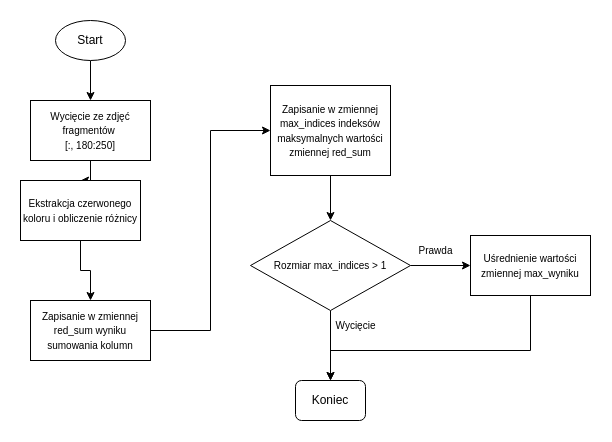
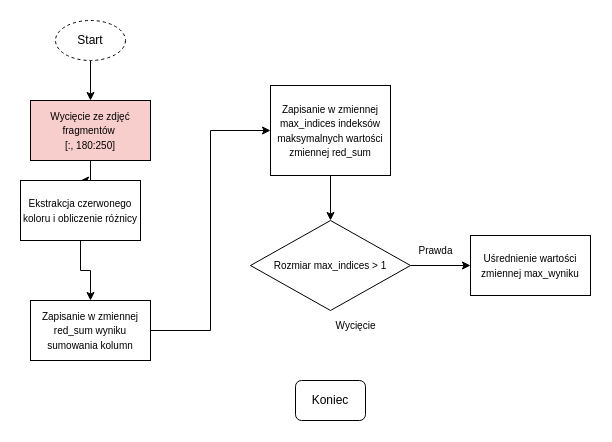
node "Start": style solid -> dashed
node "Wycięcie ze zdjęć fragmentów [:, 180:250]": fillcolor #ffffff -> #f8cecc
edge "Rozmiar max_indices > 1" -> "Koniec": removed
edge "Uśrednienie wartości zmiennej max_wyniku" -> "Koniec": removed
